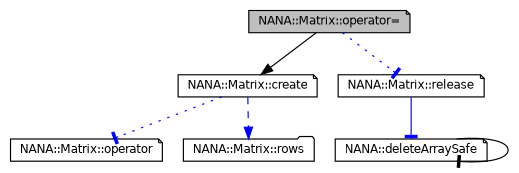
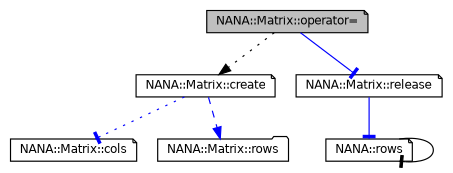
edge "NANA::Matrix::operator=" -> "NANA::Matrix::create": style solid -> dotted
edge "NANA::Matrix::operator=" -> "NANA::Matrix::release": style dotted -> solid
node "NANA::Matrix::operator": label "NANA::Matrix::operator" -> "NANA::Matrix::cols"
node "NANA::deleteArraySafe": label "NANA::deleteArraySafe" -> "NANA::rows"
